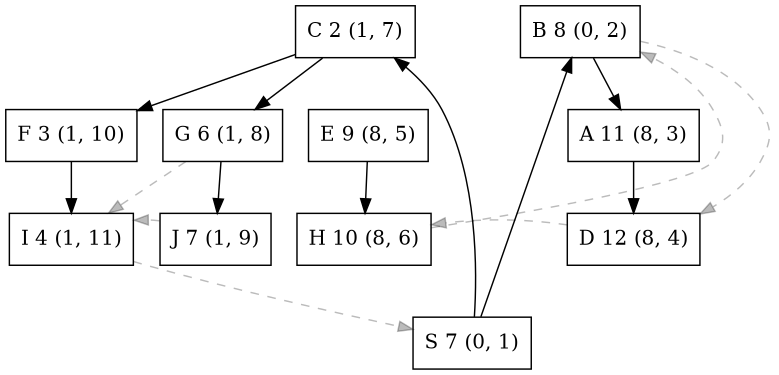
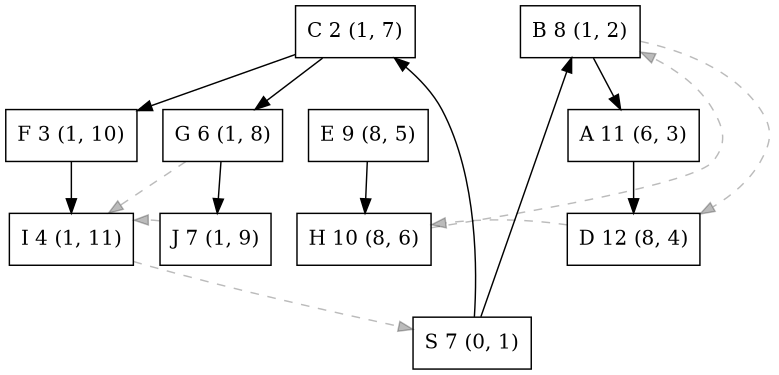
node "B 8 (0, 2)": label "B 8 (0, 2)" -> "B 8 (1, 2)"
node "A 11 (8, 3)": label "A 11 (8, 3)" -> "A 11 (6, 3)"
